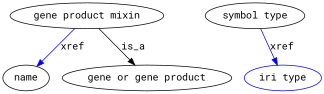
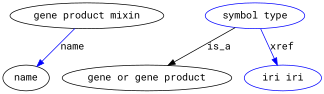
node "symbol type": color black -> blue
edge "gene product mixin" -> "gene or gene product": now "symbol type" -> "gene or gene product"
edge "gene product mixin" -> "name": label "xref" -> "name"
node "iri type": label "iri type" -> "iri iri"
